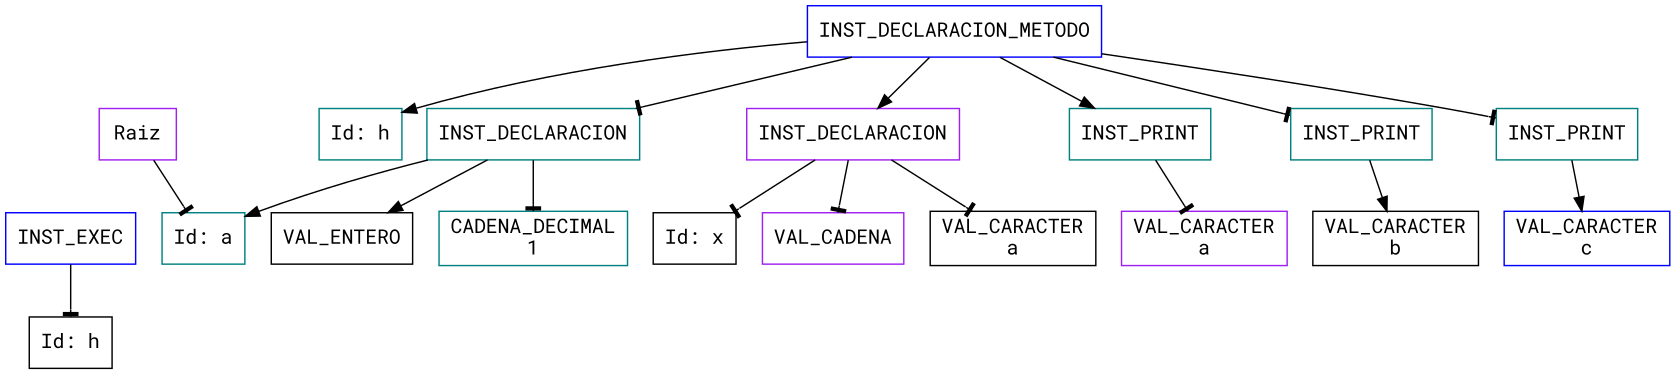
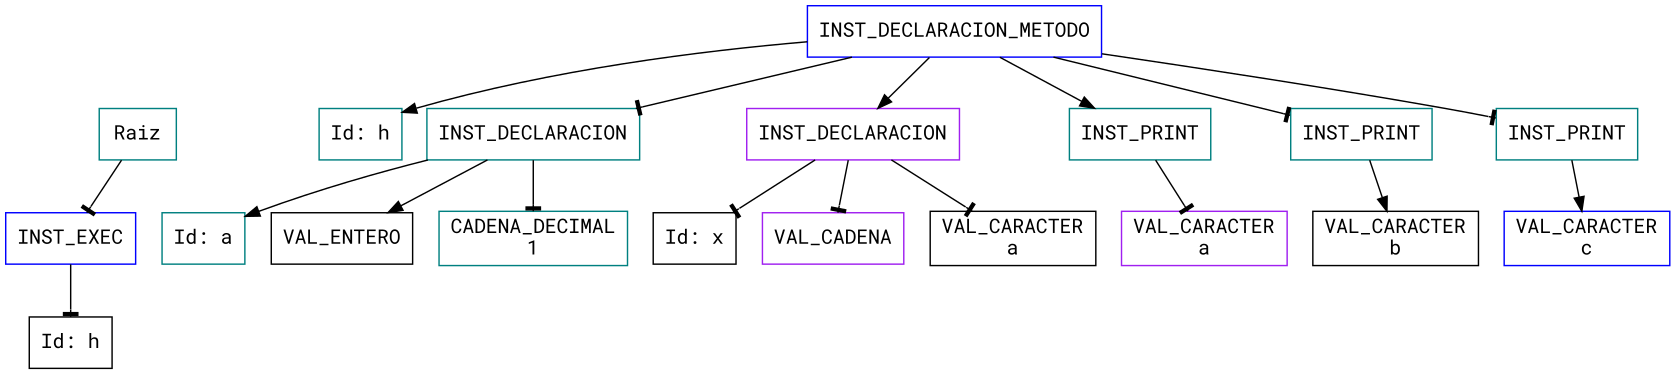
node "Raiz": color purple -> teal
edge "Raiz" -> "Id: a": now "Raiz" -> "INST_EXEC"
